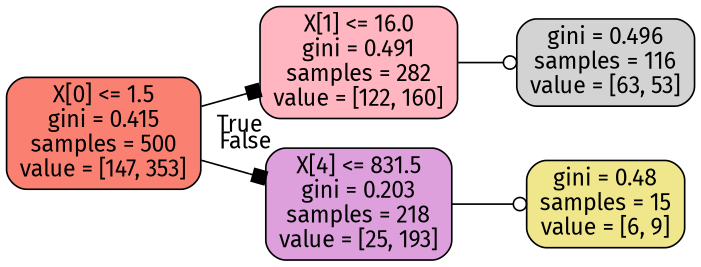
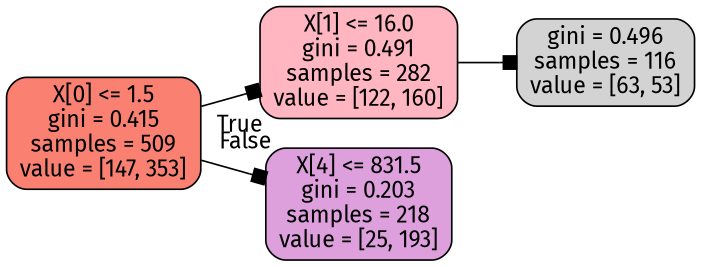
edge "X[1] <= 16.0 gini = 0.491 samples = 282 value = [122, 160]" -> "gini = 0.496 samples = 116 value = [63, 53]": arrowhead odot -> box
node "X[0] <= 1.5 gini = 0.415 samples = 500 value = [147, 353]": label "X[0] <= 1.5 gini = 0.415 samples = 500 value = [147, 353]" -> "X[0] <= 1.5 gini = 0.415 samples = 509 value = [147, 353]"
node "gini = 0.48 samples = 15 value = [6, 9]": removed
